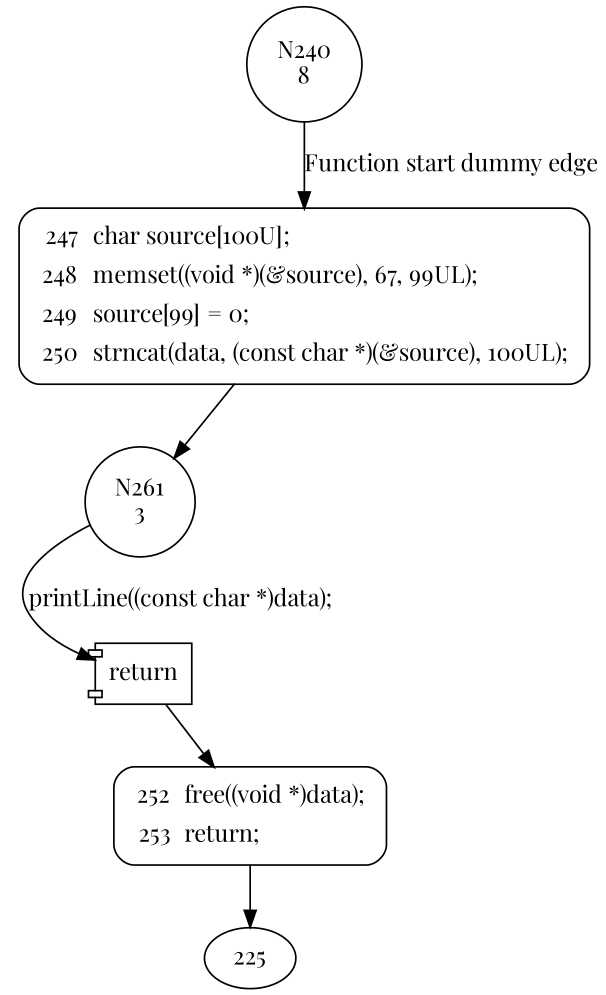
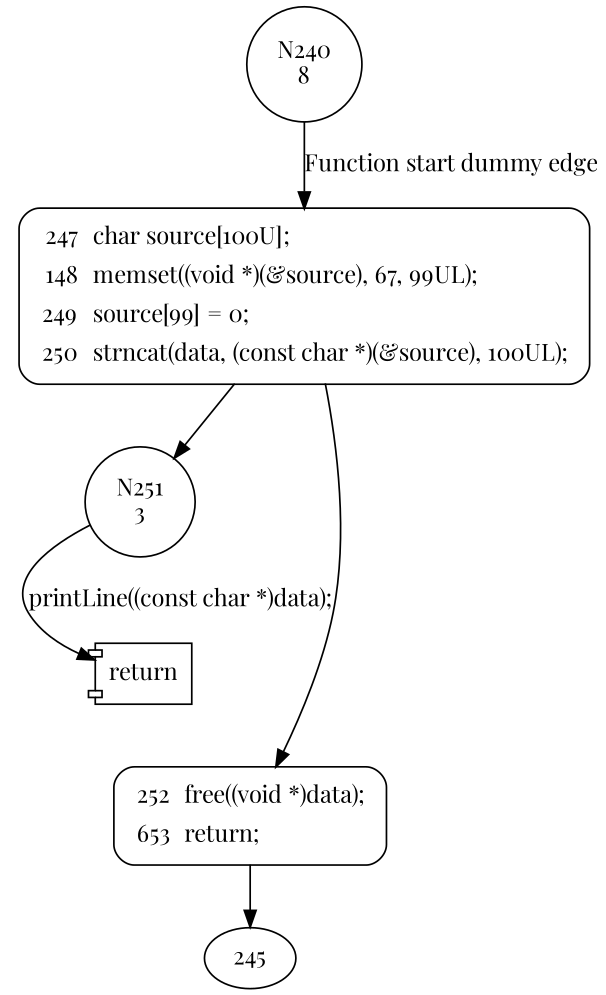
node "247": text "248" -> "148"
node "N261 3": label "N261 3" -> "N251 3"
edge "return" -> "252": now "247" -> "252"
node "252": text "253" -> "653"
node "225": label "225" -> "245"
